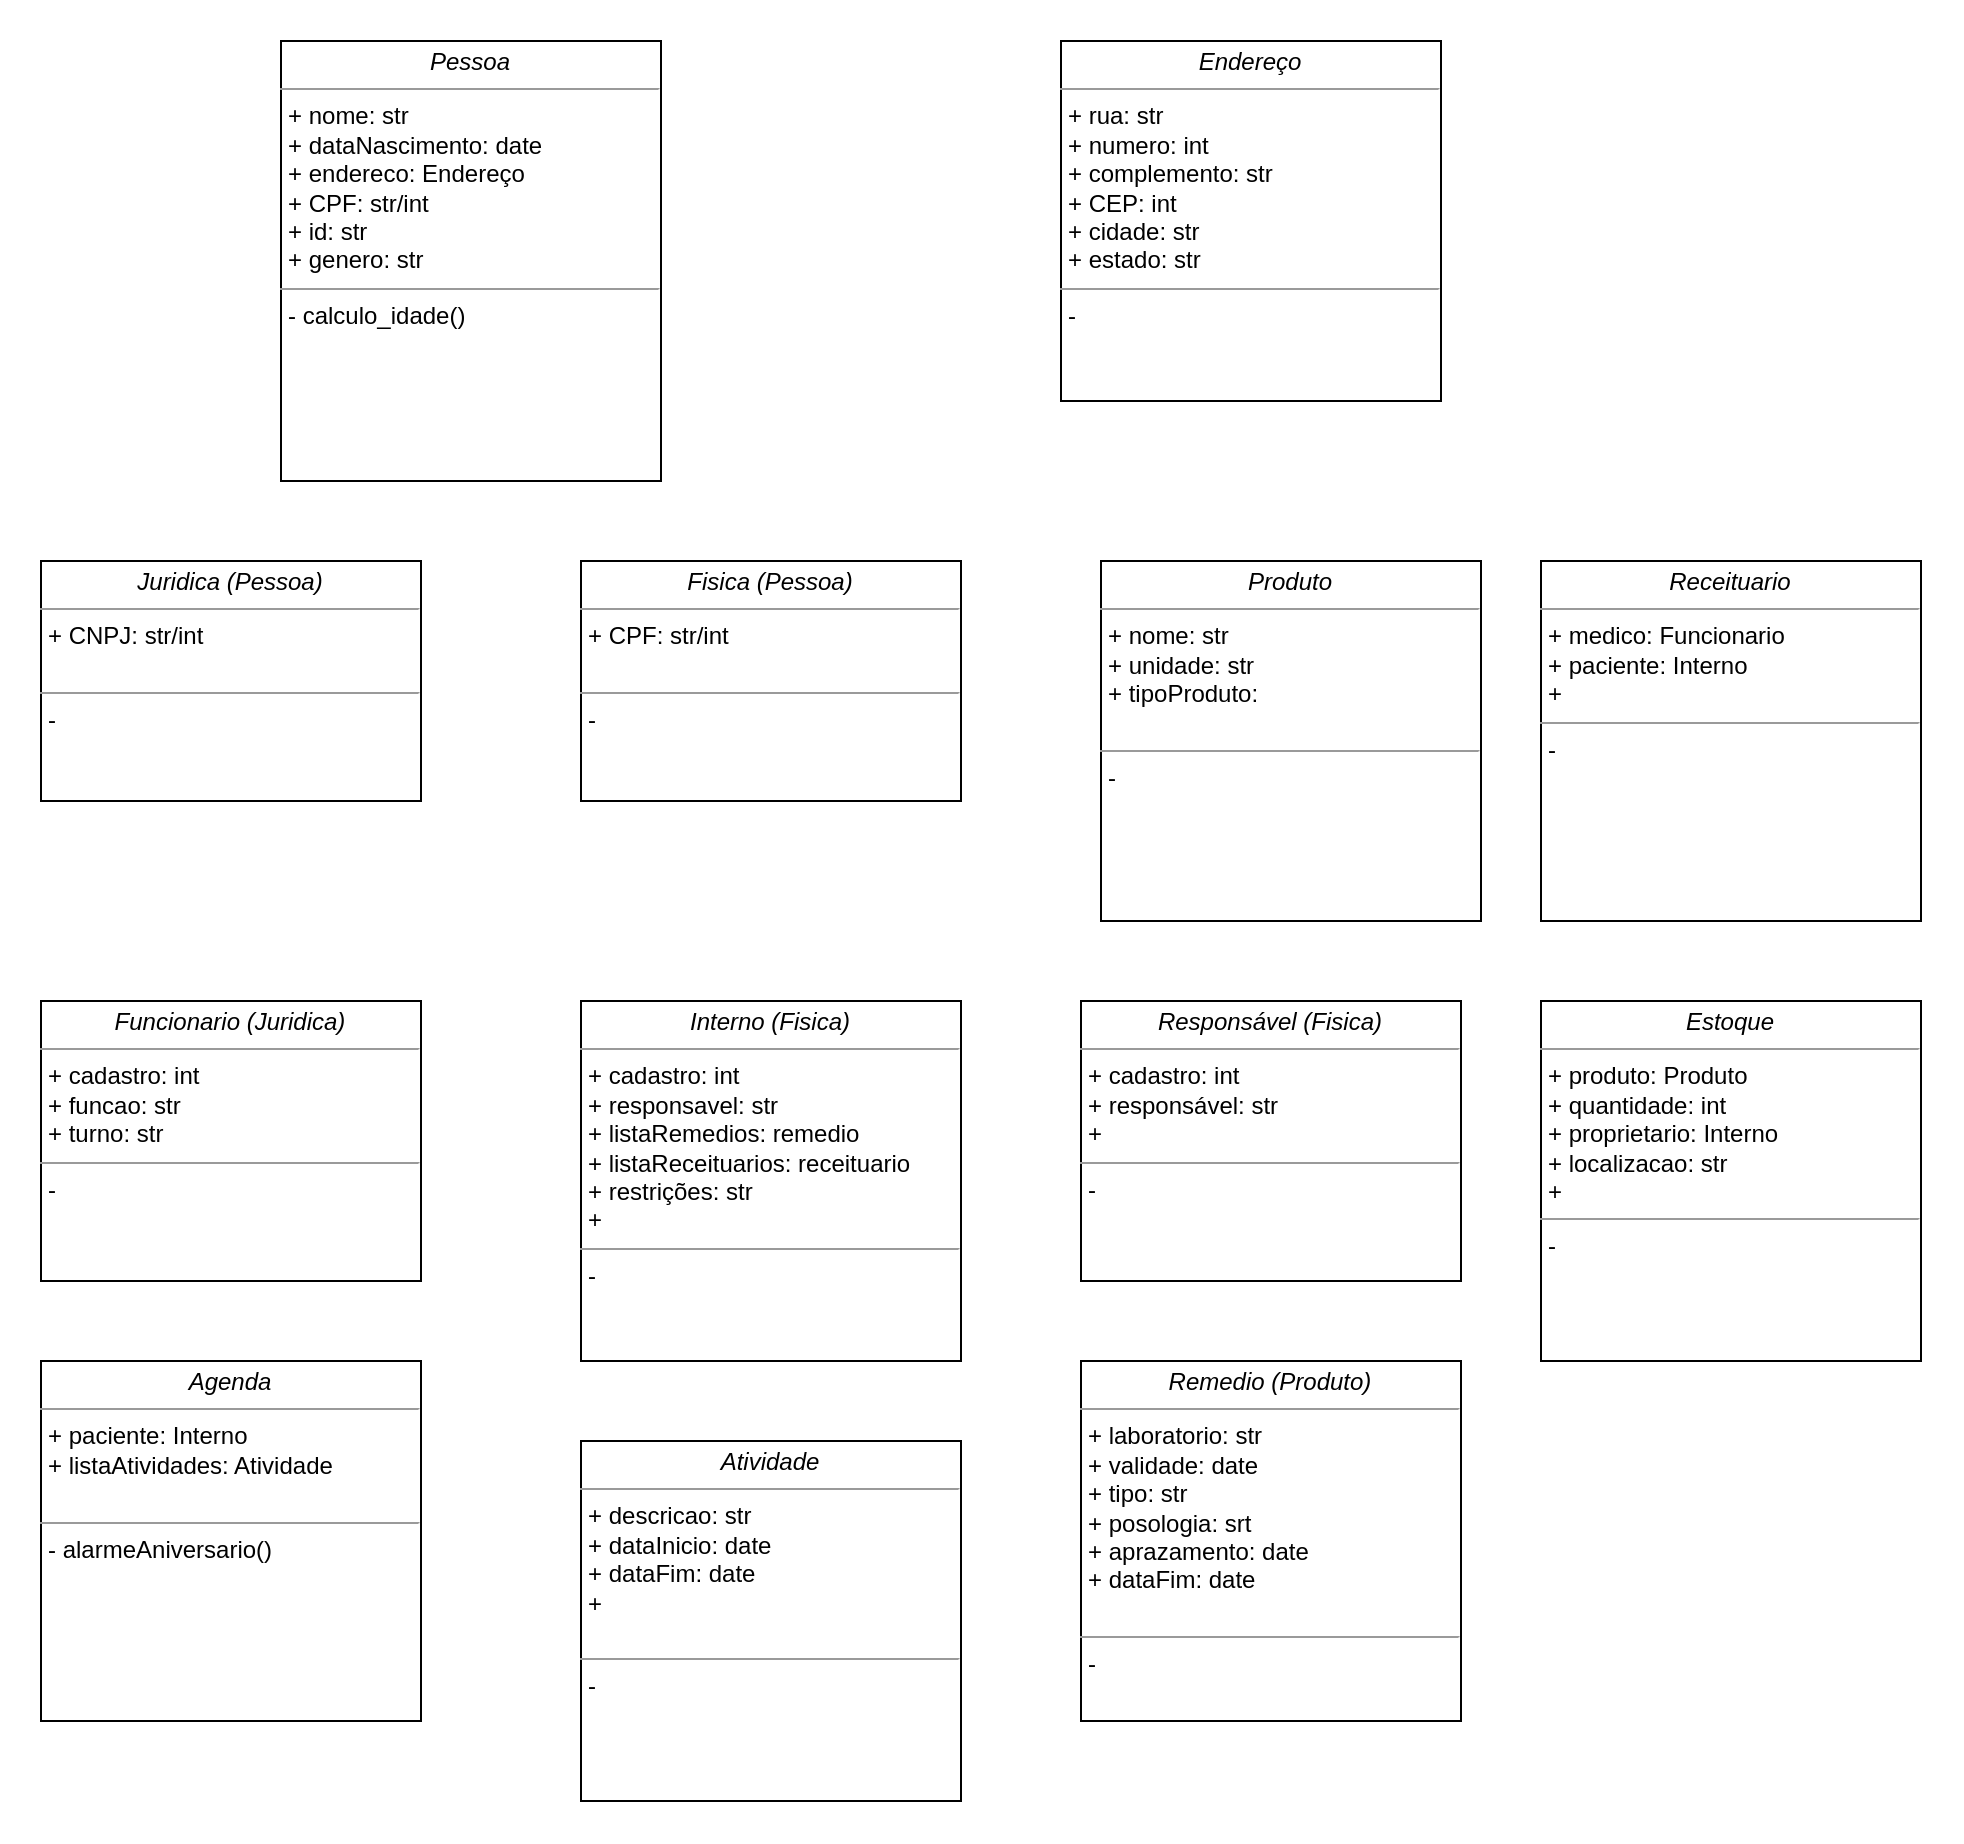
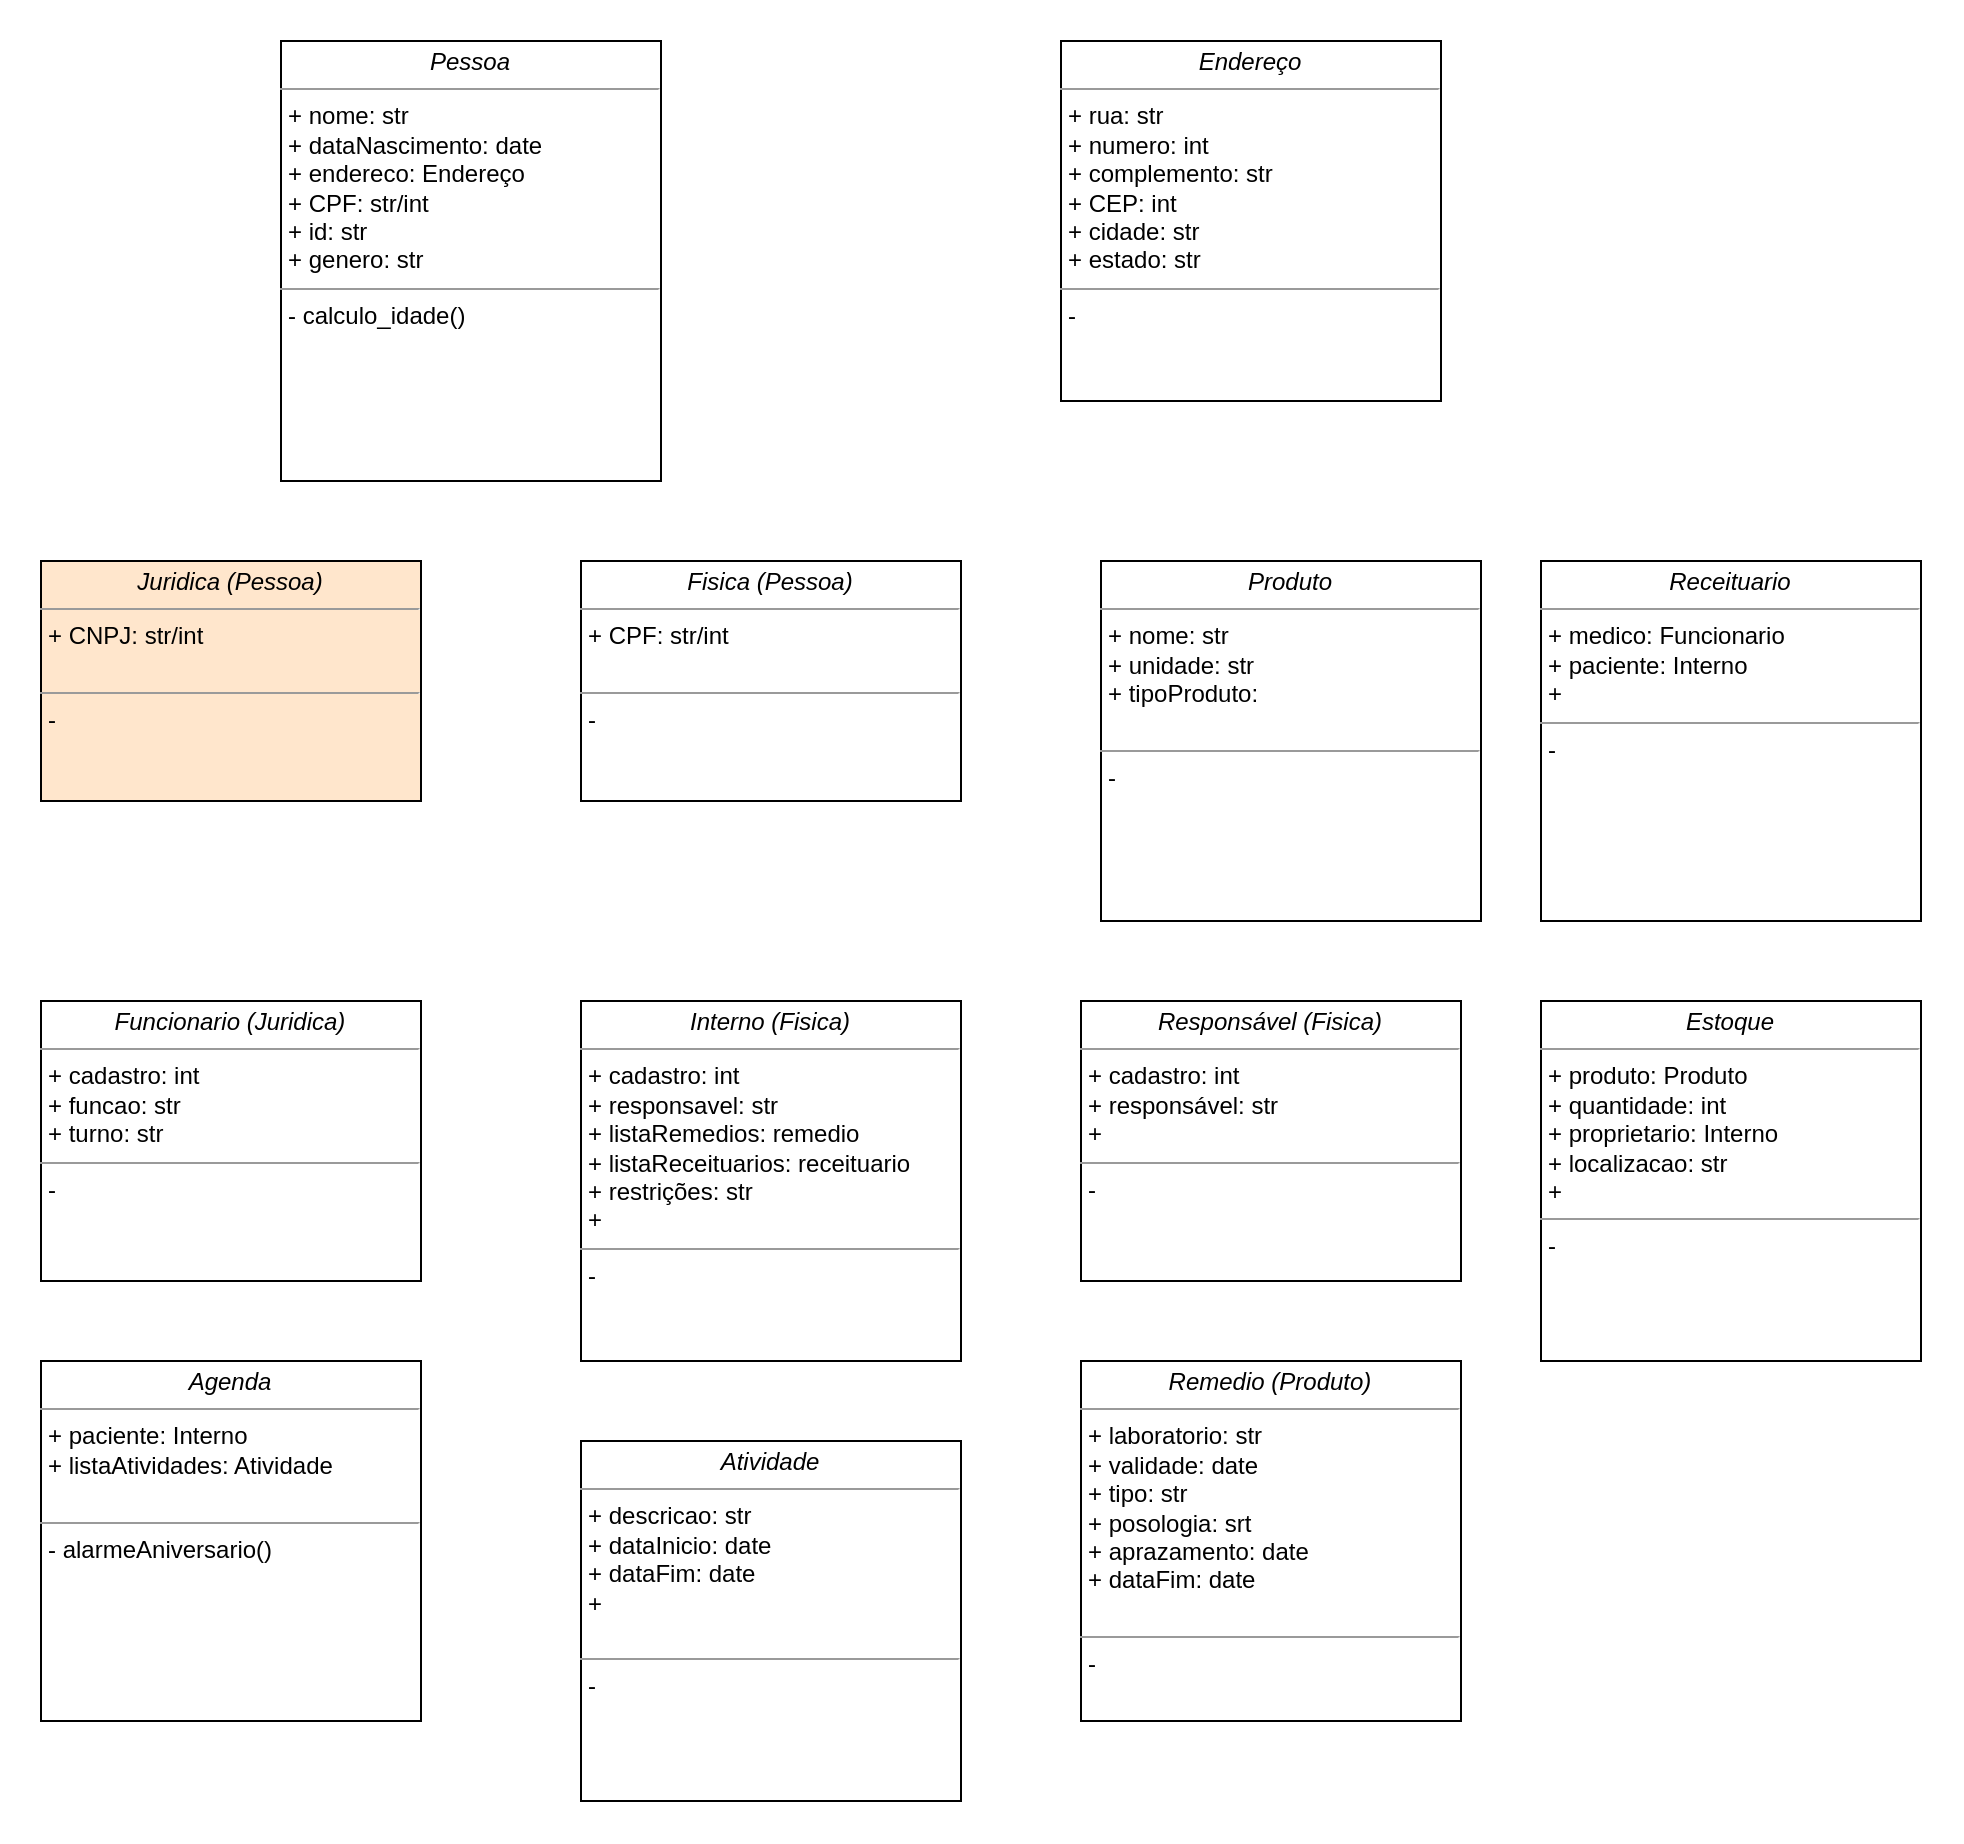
node "Juridica (Pessoa) + CNPJ: str/int -": fillcolor #ffffff -> #ffe6cc
